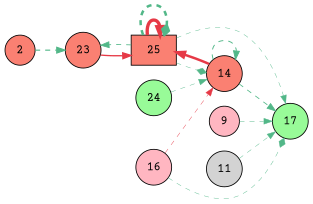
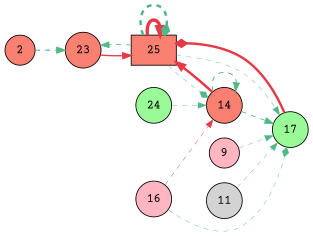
edge "17" -> "25": added
